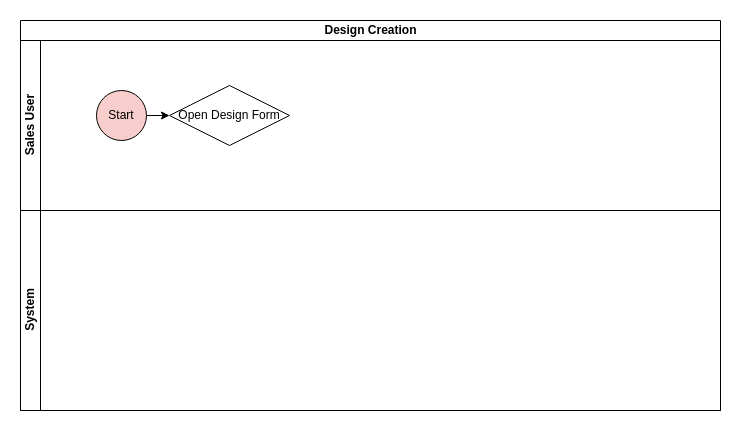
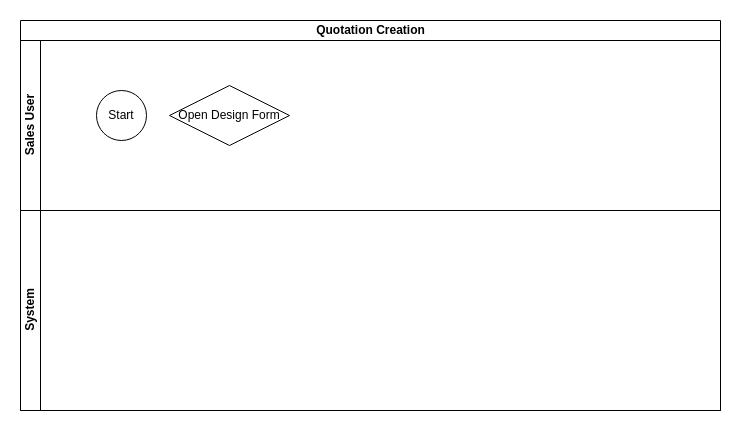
node "Design Creation": label "Design Creation" -> "Quotation Creation"
node "Start": fillcolor #f8cecc -> #ffffff
edge "Start" -> "Open Design Form": removed
